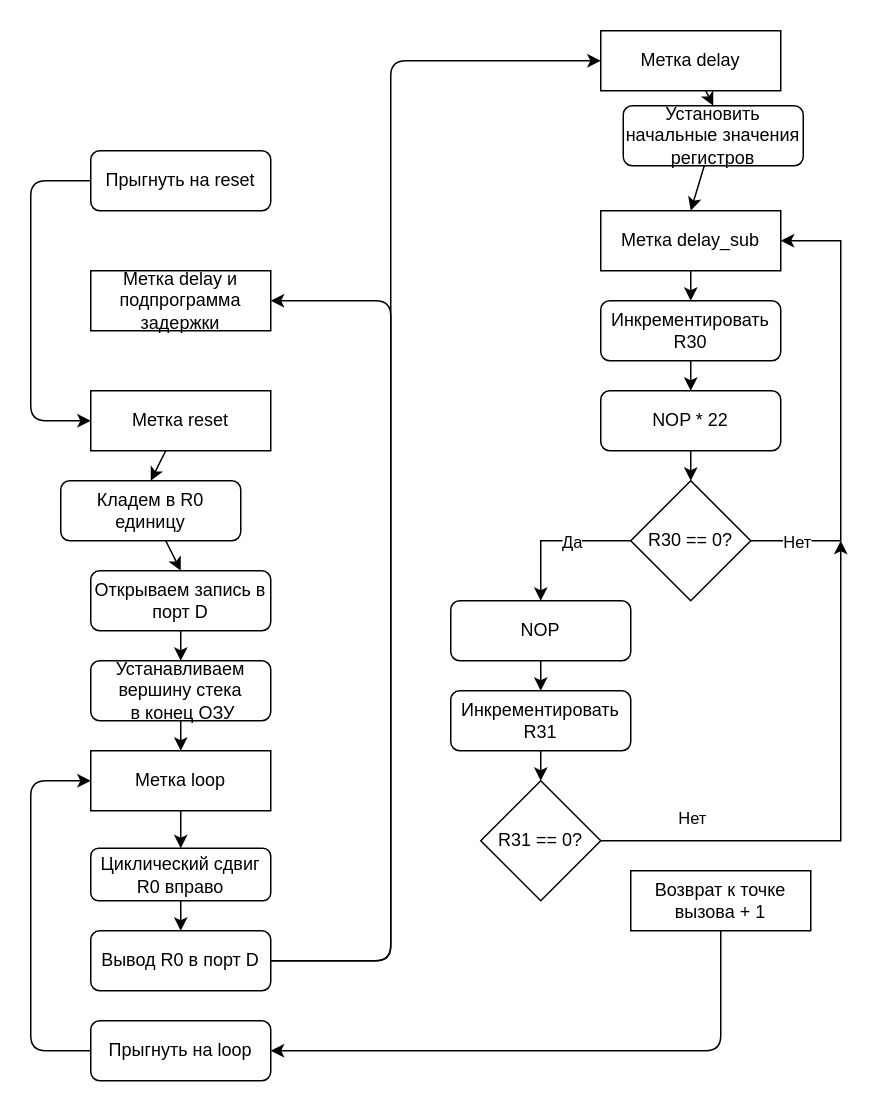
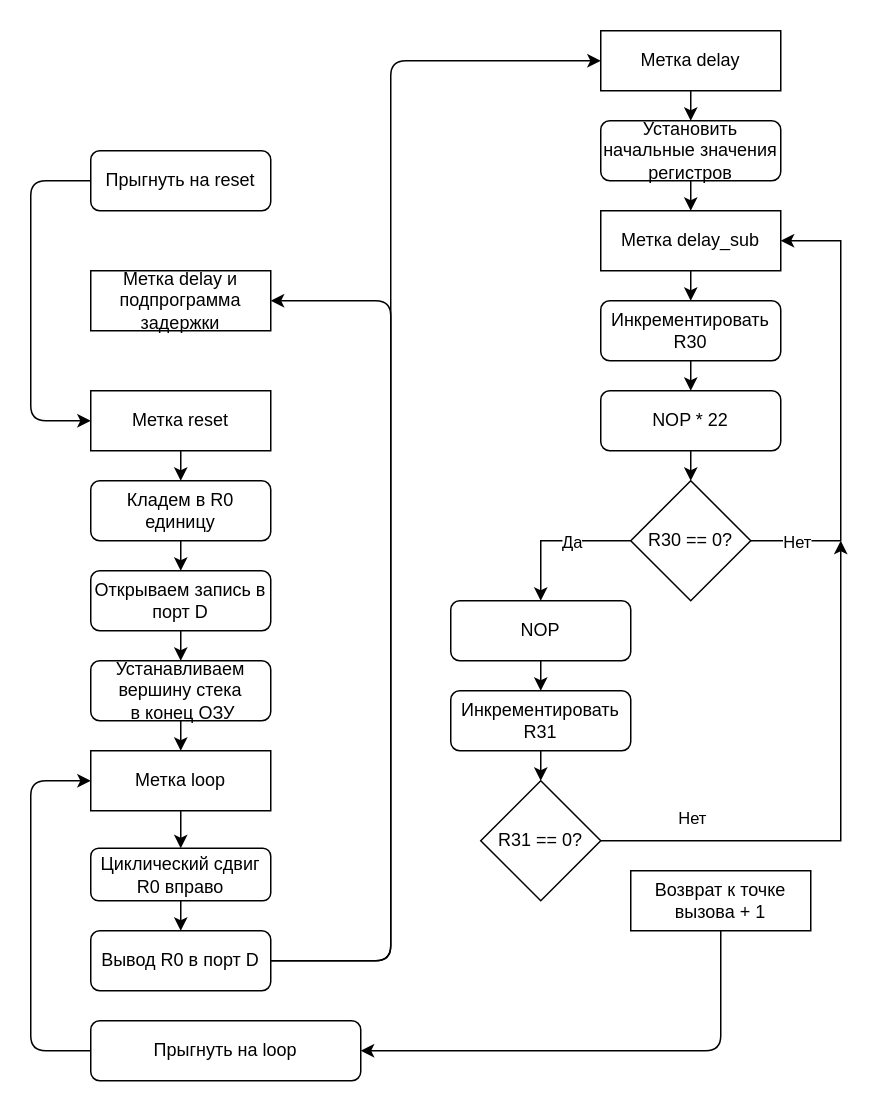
node "Установить начальные значения регистров": moved (713, 136) -> (691, 151)
node "Кладем в R0 единицу": moved (151, 511) -> (181, 511)
node "Прыгнуть на loop": size 180x60 -> 270x60
